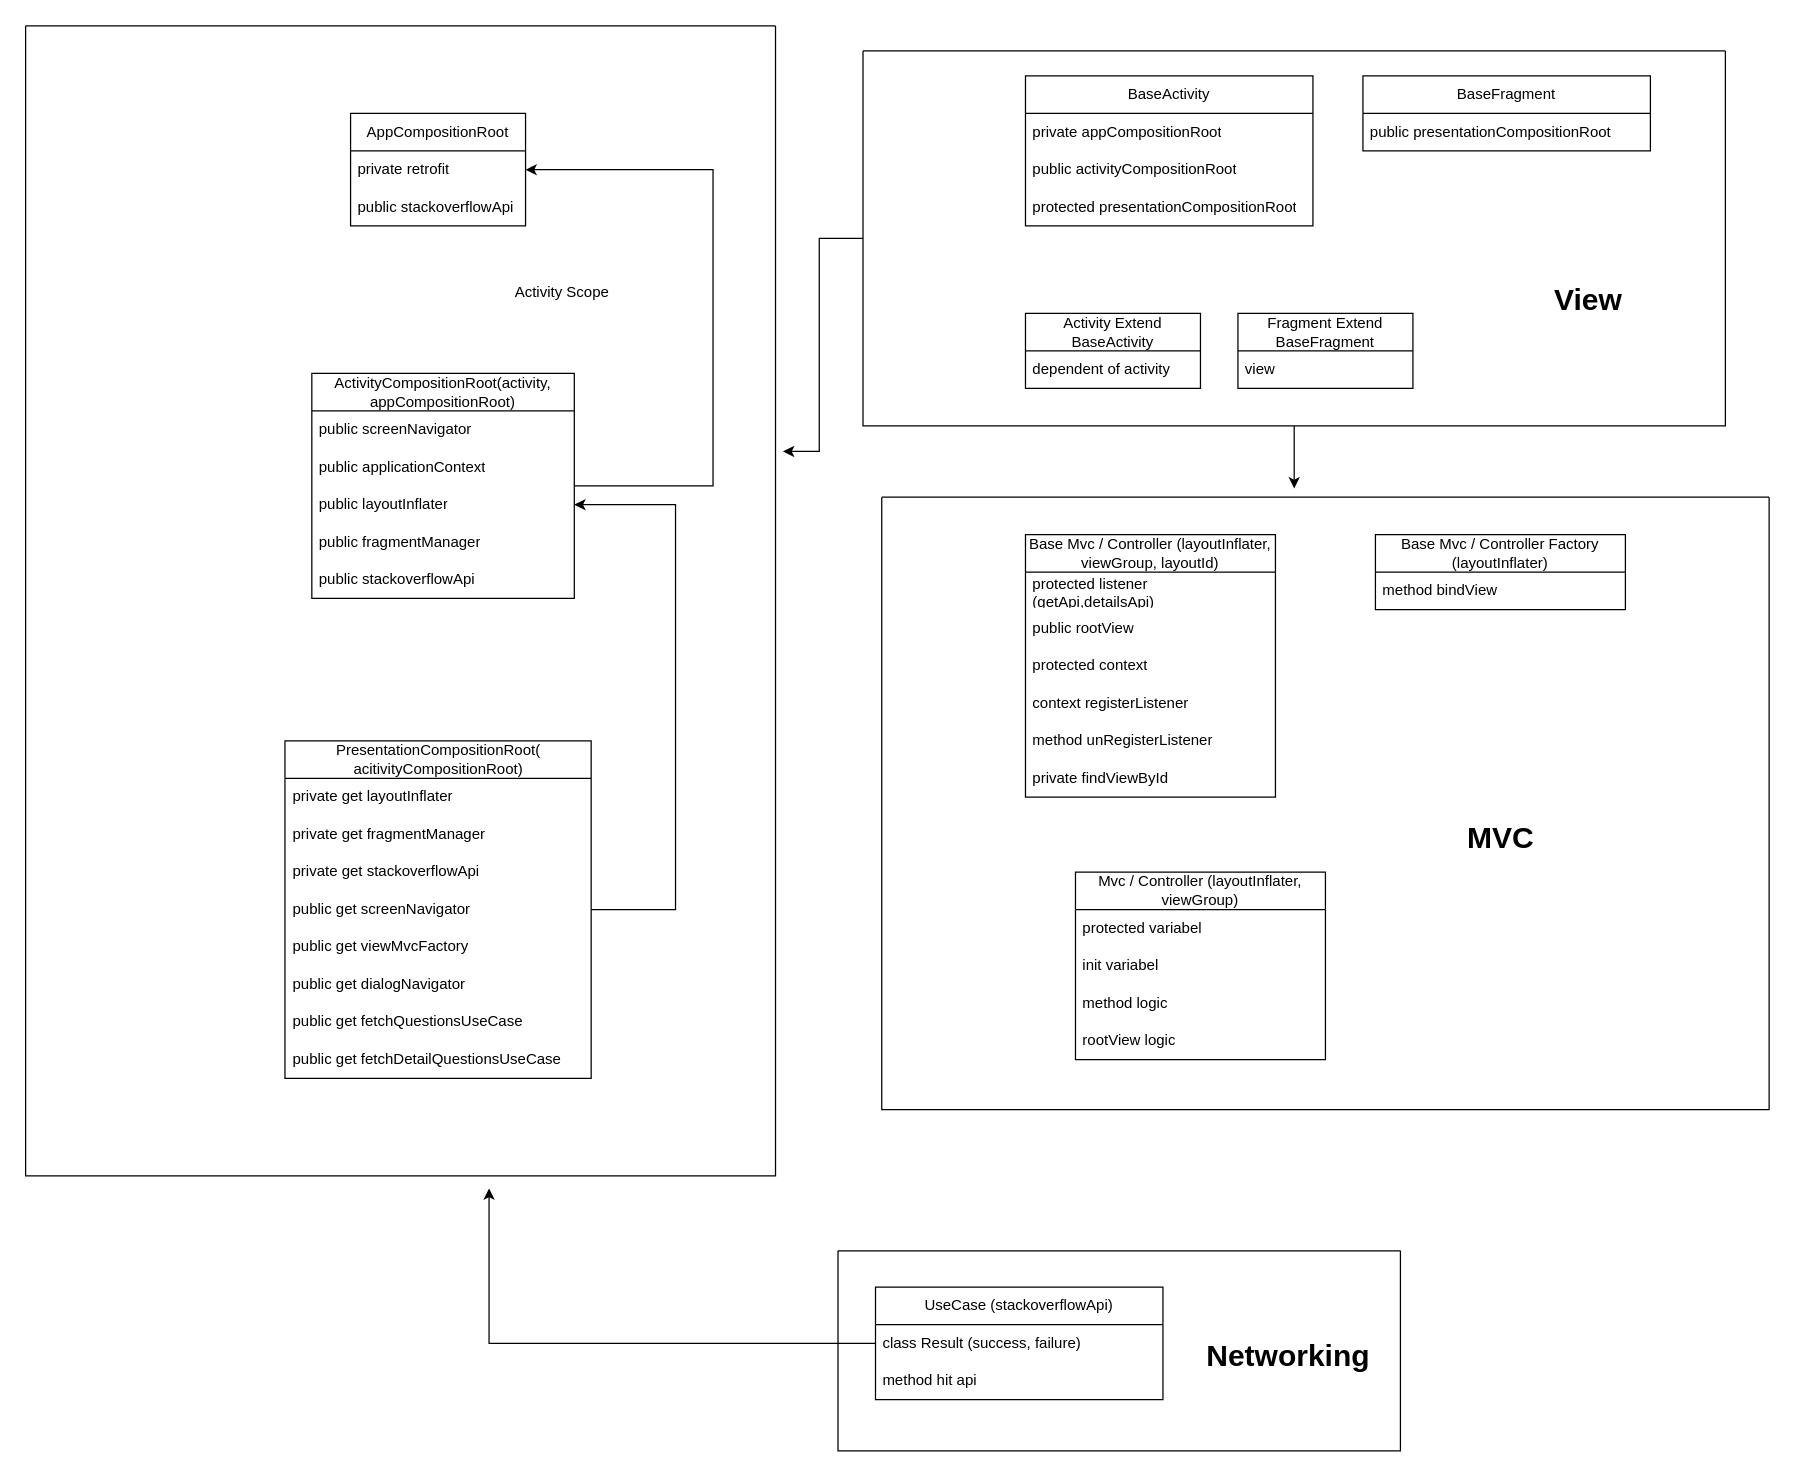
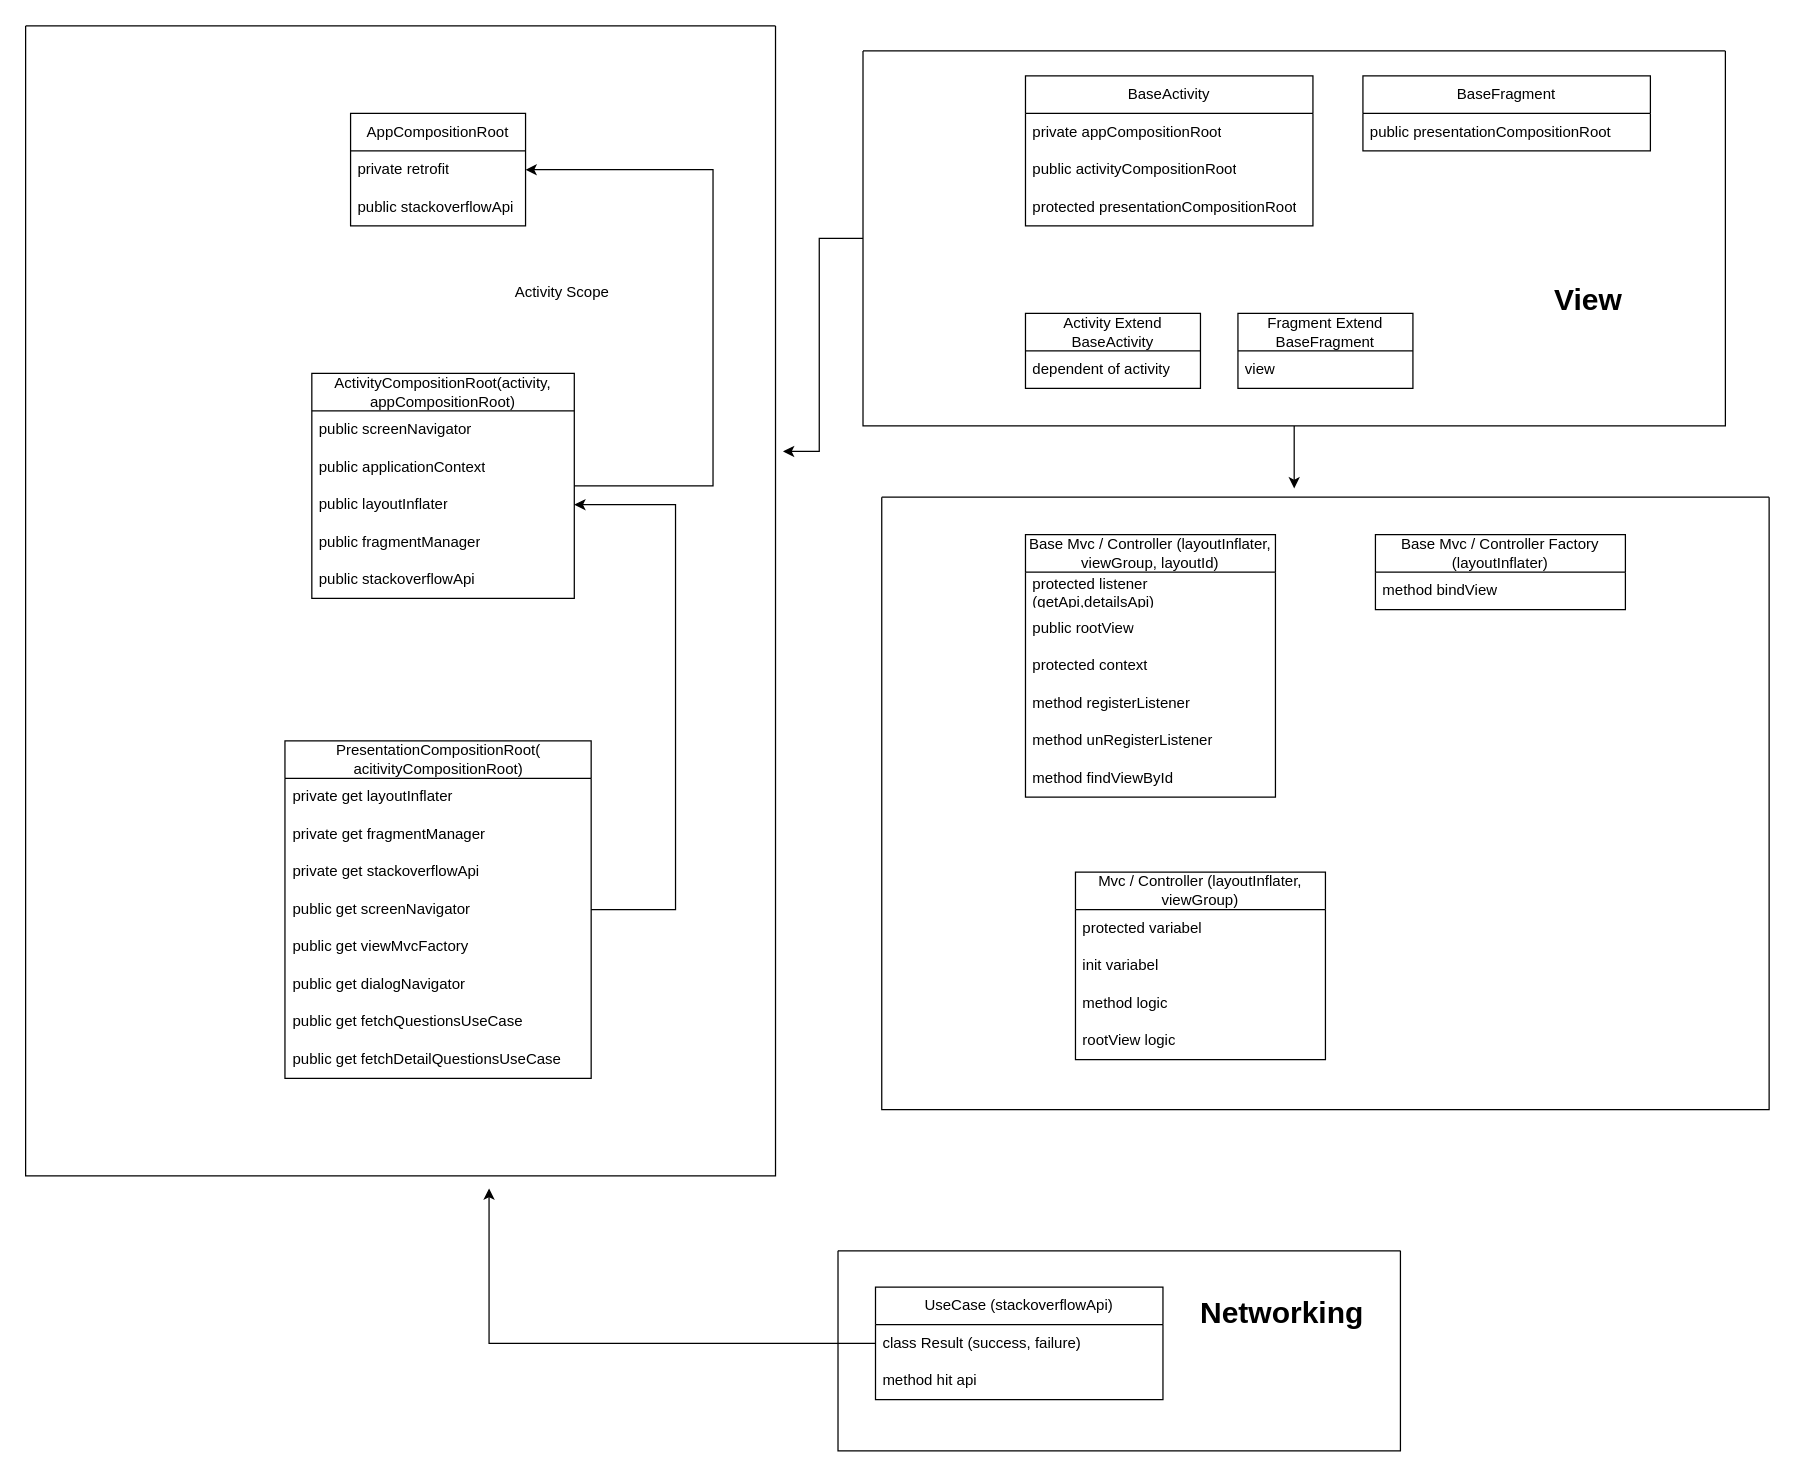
node "context registerListener": label "context registerListener" -> "method registerListener"
node "private findViewById": label "private findViewById" -> "method findViewById"
node "MVC": removed
node "Networking": moved (1288, 1357) -> (1282, 1313)
